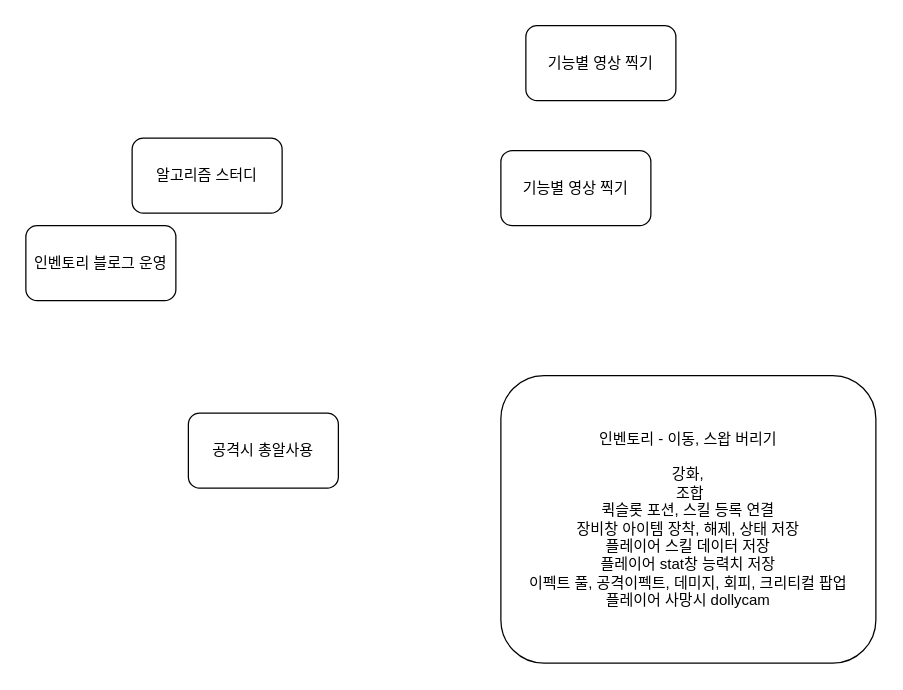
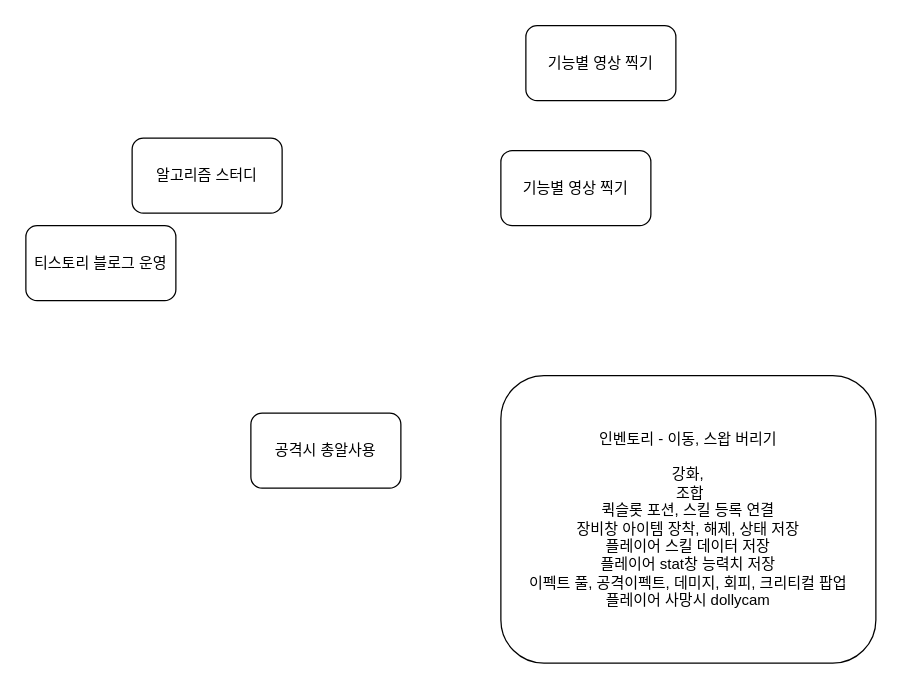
node "인벤토리 블로그 운영": label "인벤토리 블로그 운영" -> "티스토리 블로그 운영"
node "공격시 총알사용": moved (263, 451) -> (326, 451)
